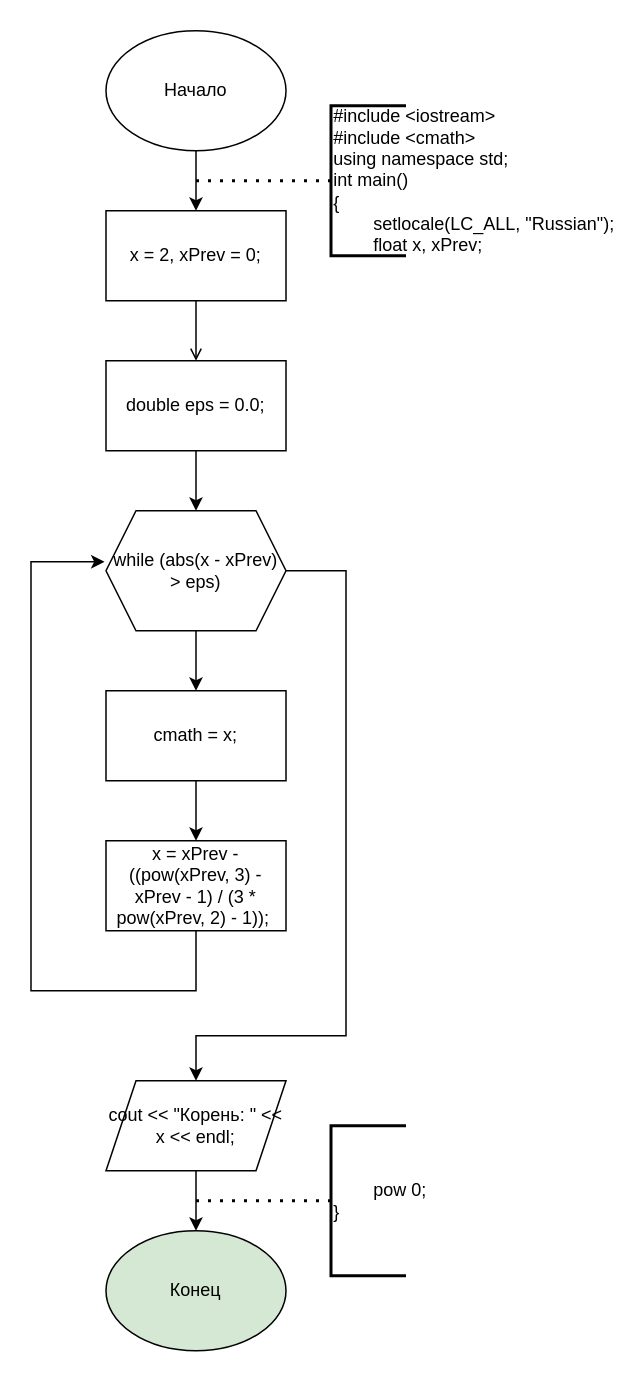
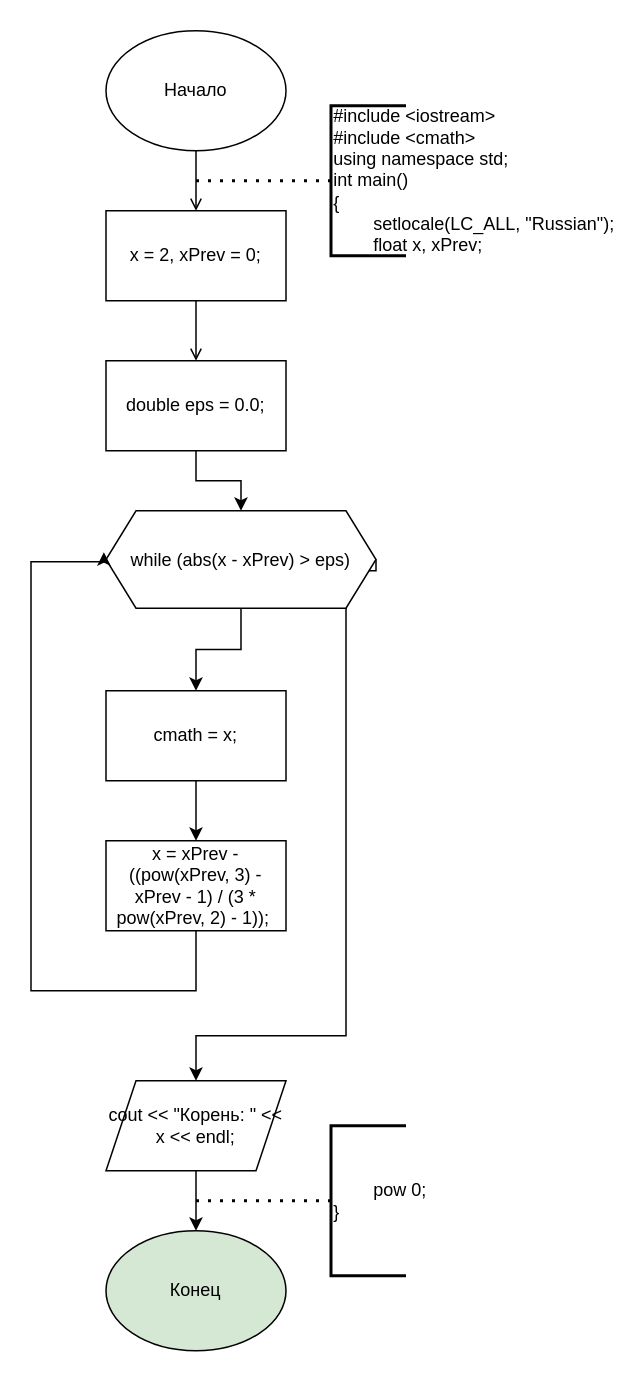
edge "Начало" -> "x = 2, xPrev = 0;": arrowhead classic -> open
node "while (abs(x - xPrev) > eps)": size 180x120 -> 270x98
